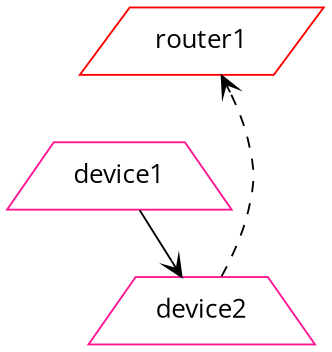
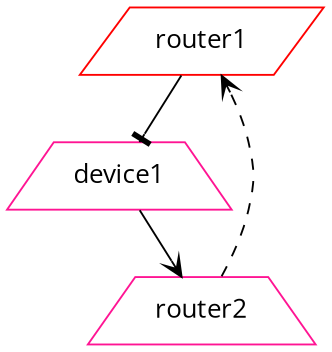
edge "router1" -> "device1": added
node "device2": label "device2" -> "router2"
